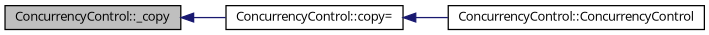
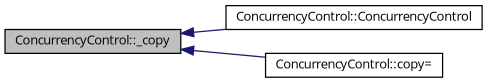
edge "ConcurrencyControl::ConcurrencyControl" -> "ConcurrencyControl::copy=": now "ConcurrencyControl::ConcurrencyControl" -> "ConcurrencyControl::_copy"
